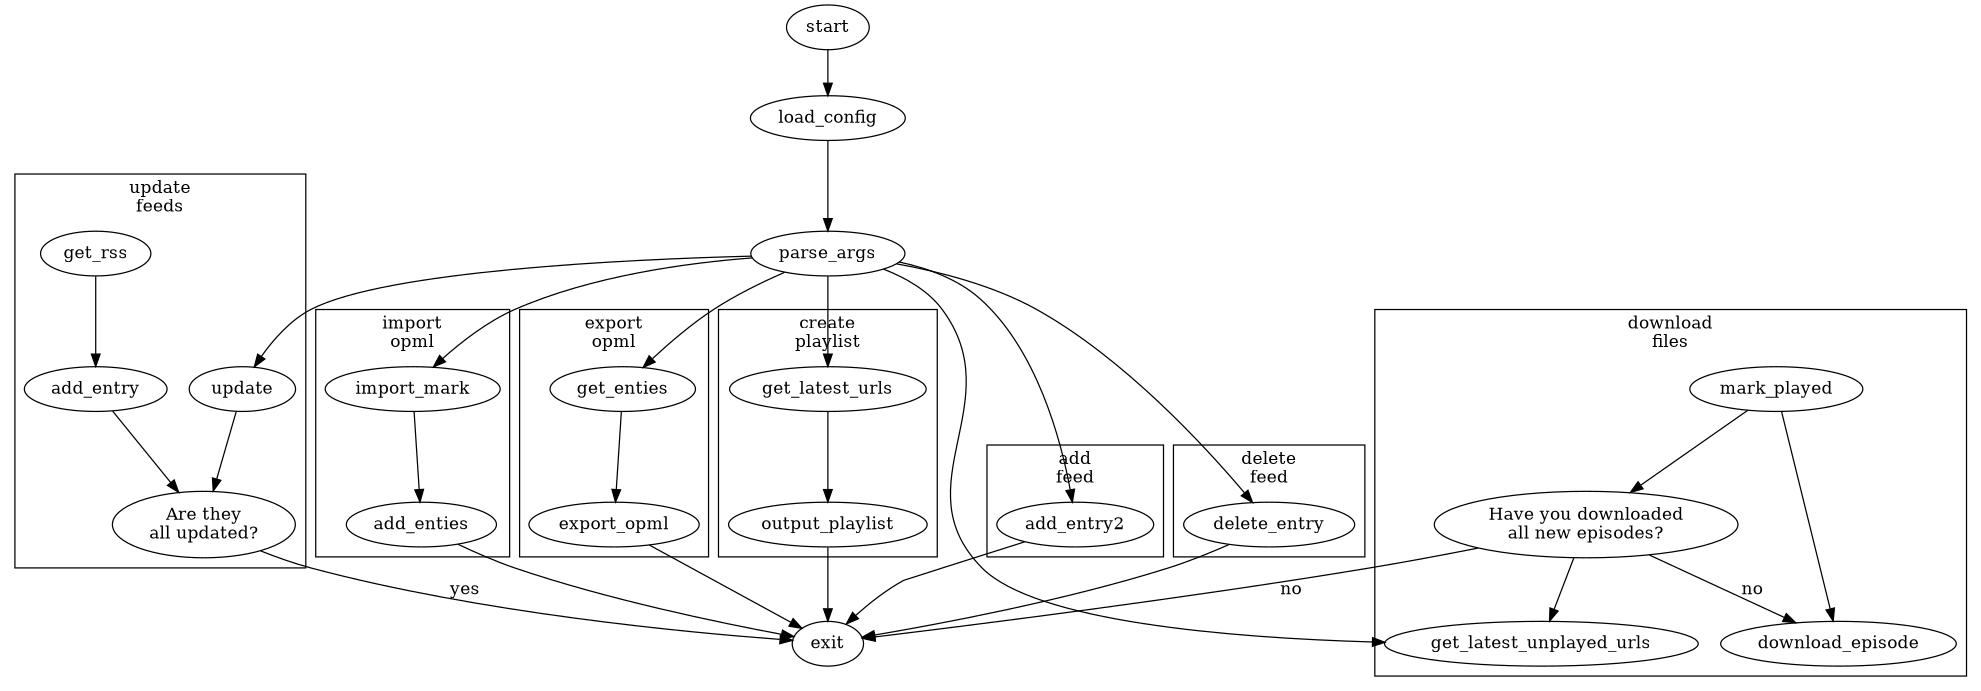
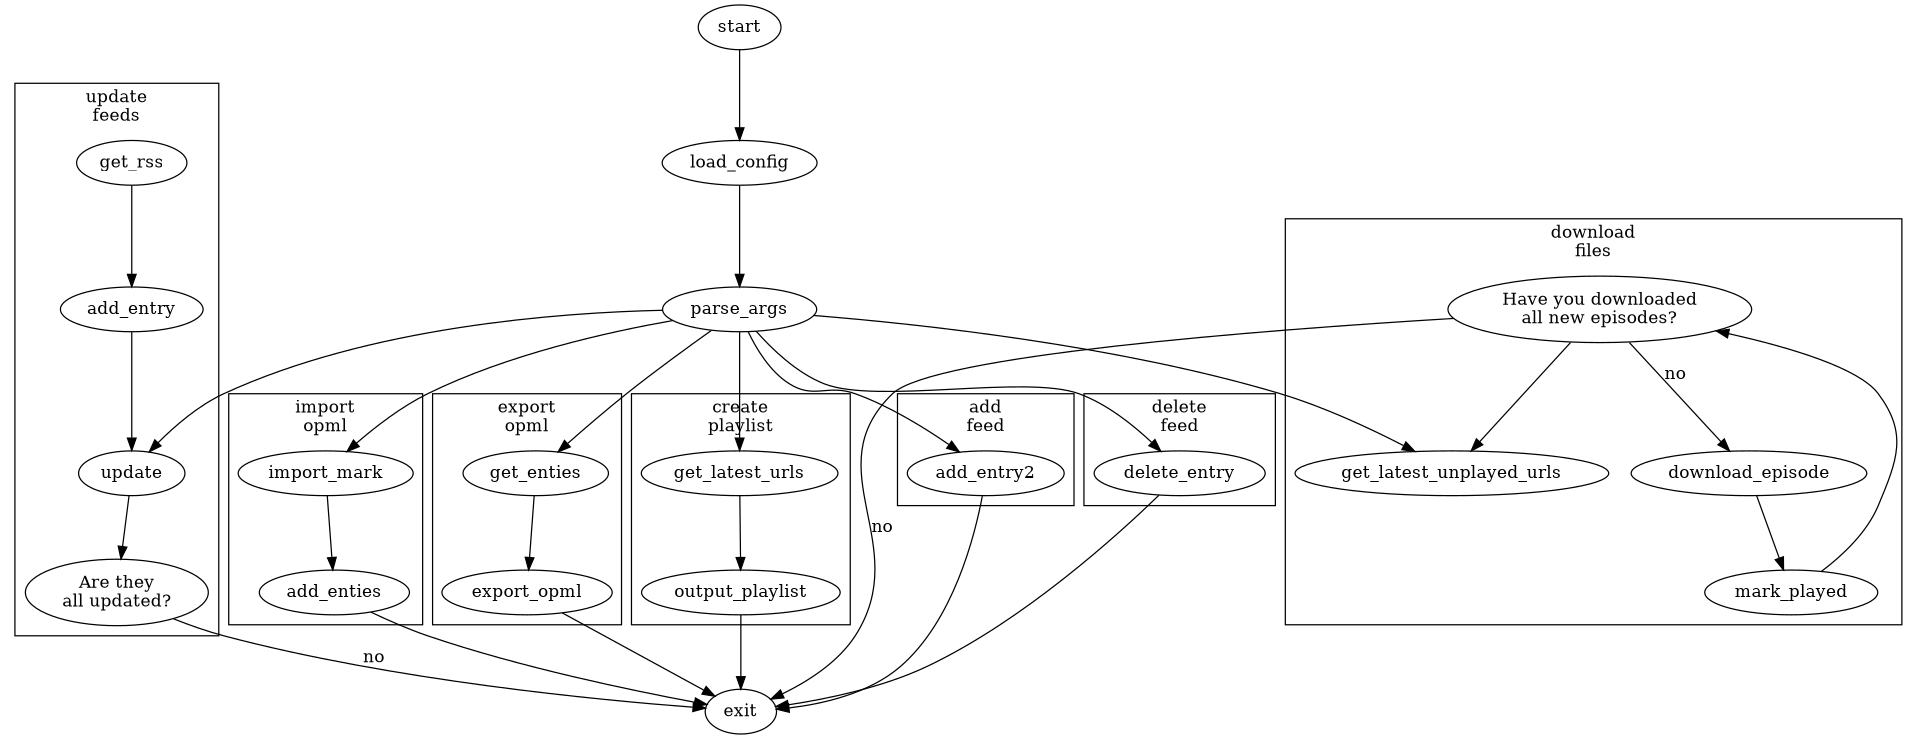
edge "add_entry" -> "Are they all updated?": now "add_entry" -> "update"
edge "mark_played" -> "download_episode": reversed
edge "Are they all updated?" -> "exit": label "yes" -> "no"
